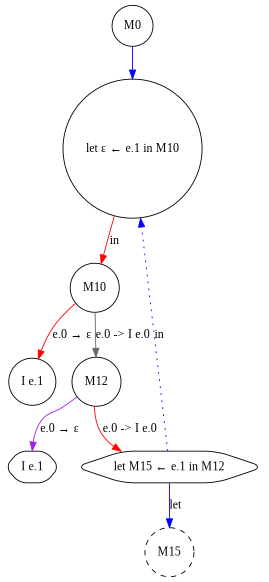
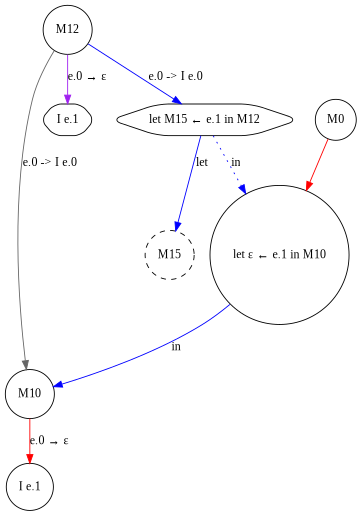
edge "M0" -> "let ε ← e.1 in M10": color blue -> red
edge "let ε ← e.1 in M10" -> "M10": color red -> blue
edge "M10" -> "M12": reversed
edge "M12" -> "let M15 ← e.1 in M12": color red -> blue
